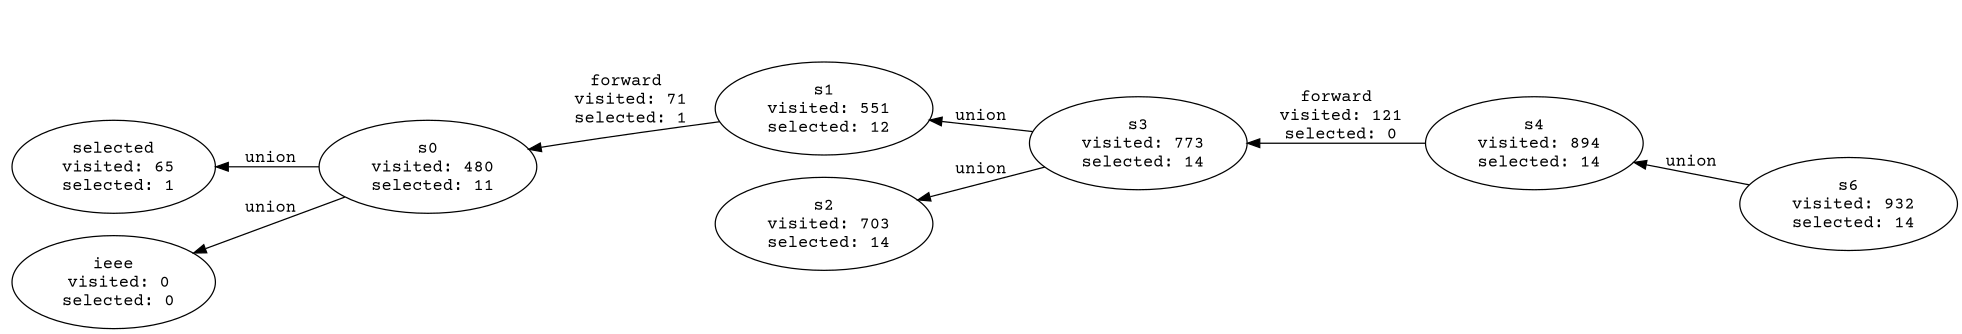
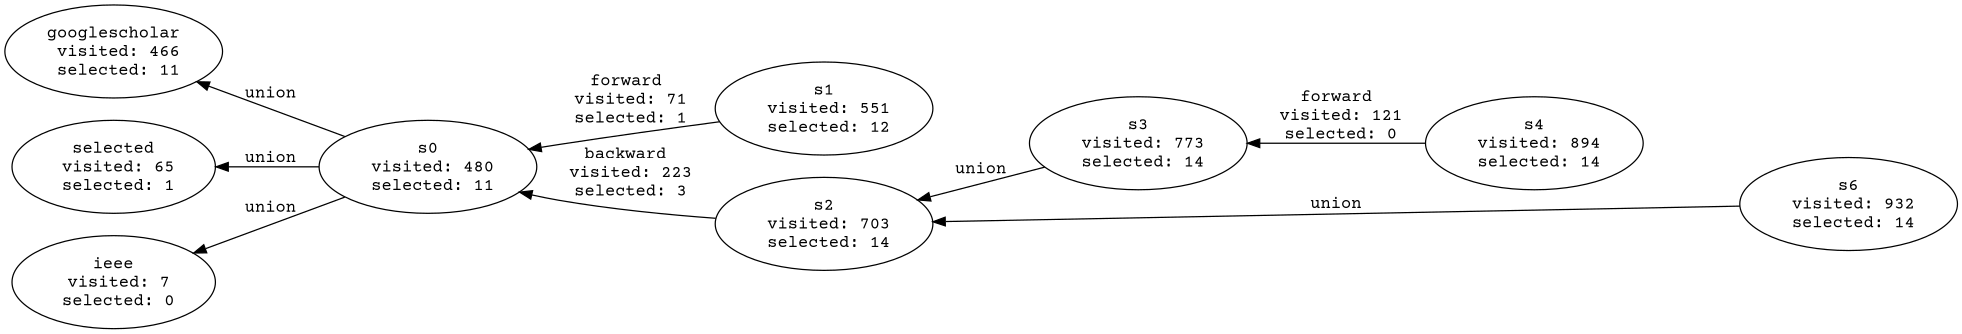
node "googlescholar visited: 466 selected: 11": added
edge "s3 visited: 773 selected: 14" -> "s1 visited: 551 selected: 12": removed, label "union"
edge "s6 visited: 932 selected: 14" -> "s4 visited: 894 selected: 14": now "s6 visited: 932 selected: 14" -> "s2 visited: 703 selected: 14"
edge "s2 visited: 703 selected: 14" -> "s0 visited: 480 selected: 11": added, label "backward visited: 223 selected: 3"
node "ieee visited: 0 selected: 0": label "ieee visited: 0 selected: 0" -> "ieee visited: 7 selected: 0"
